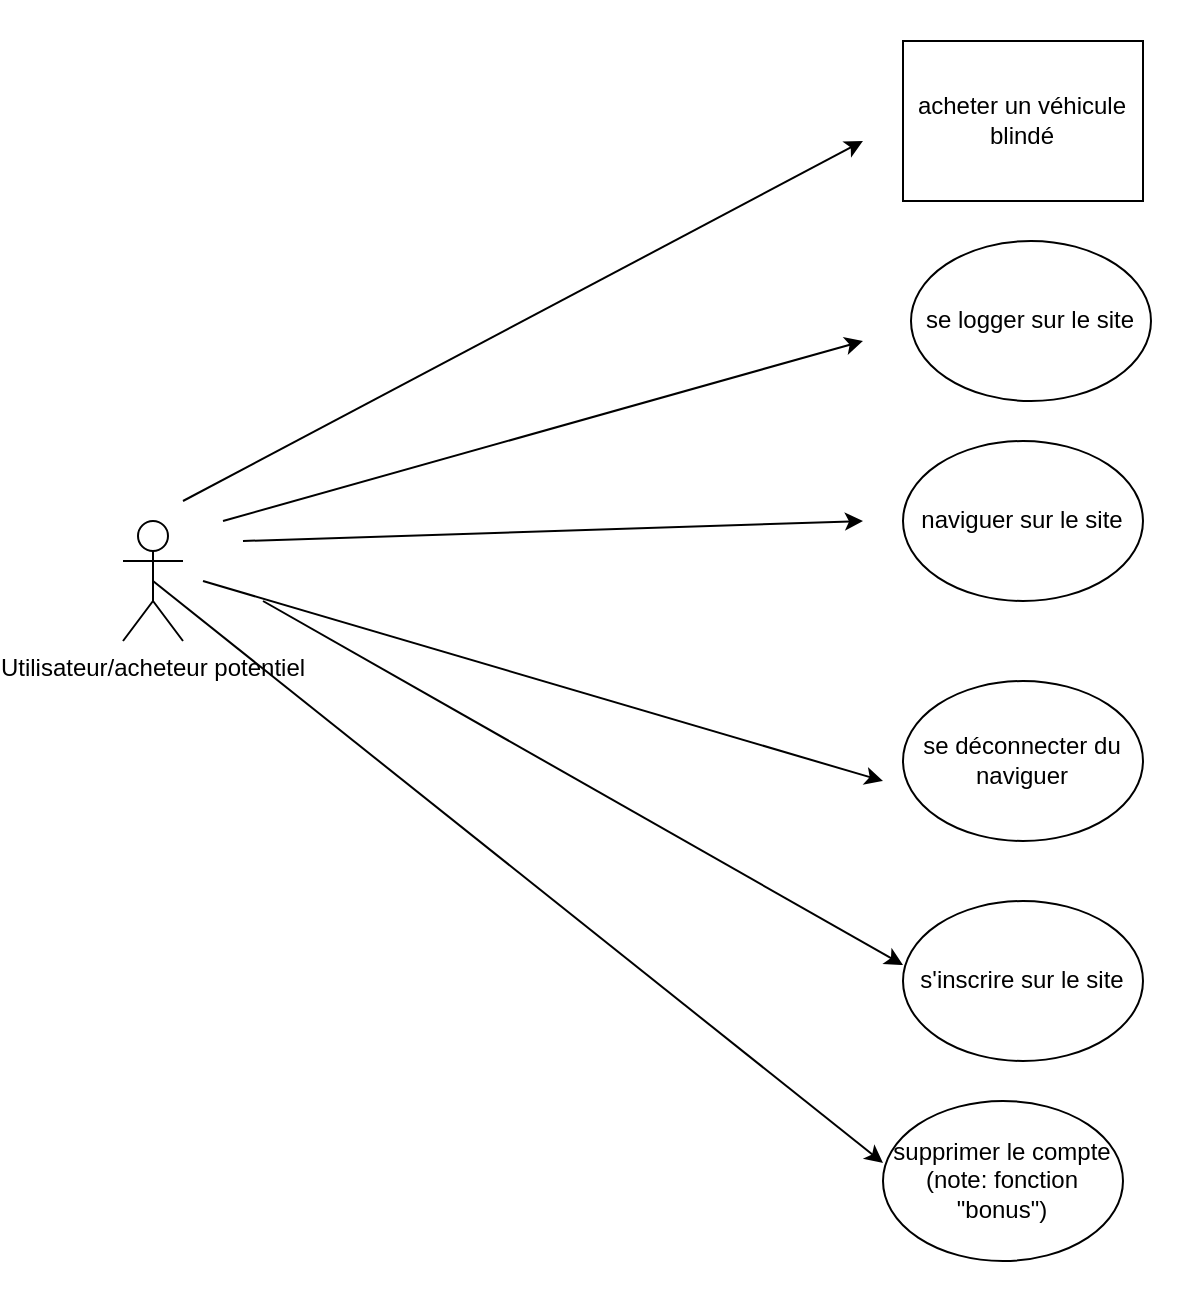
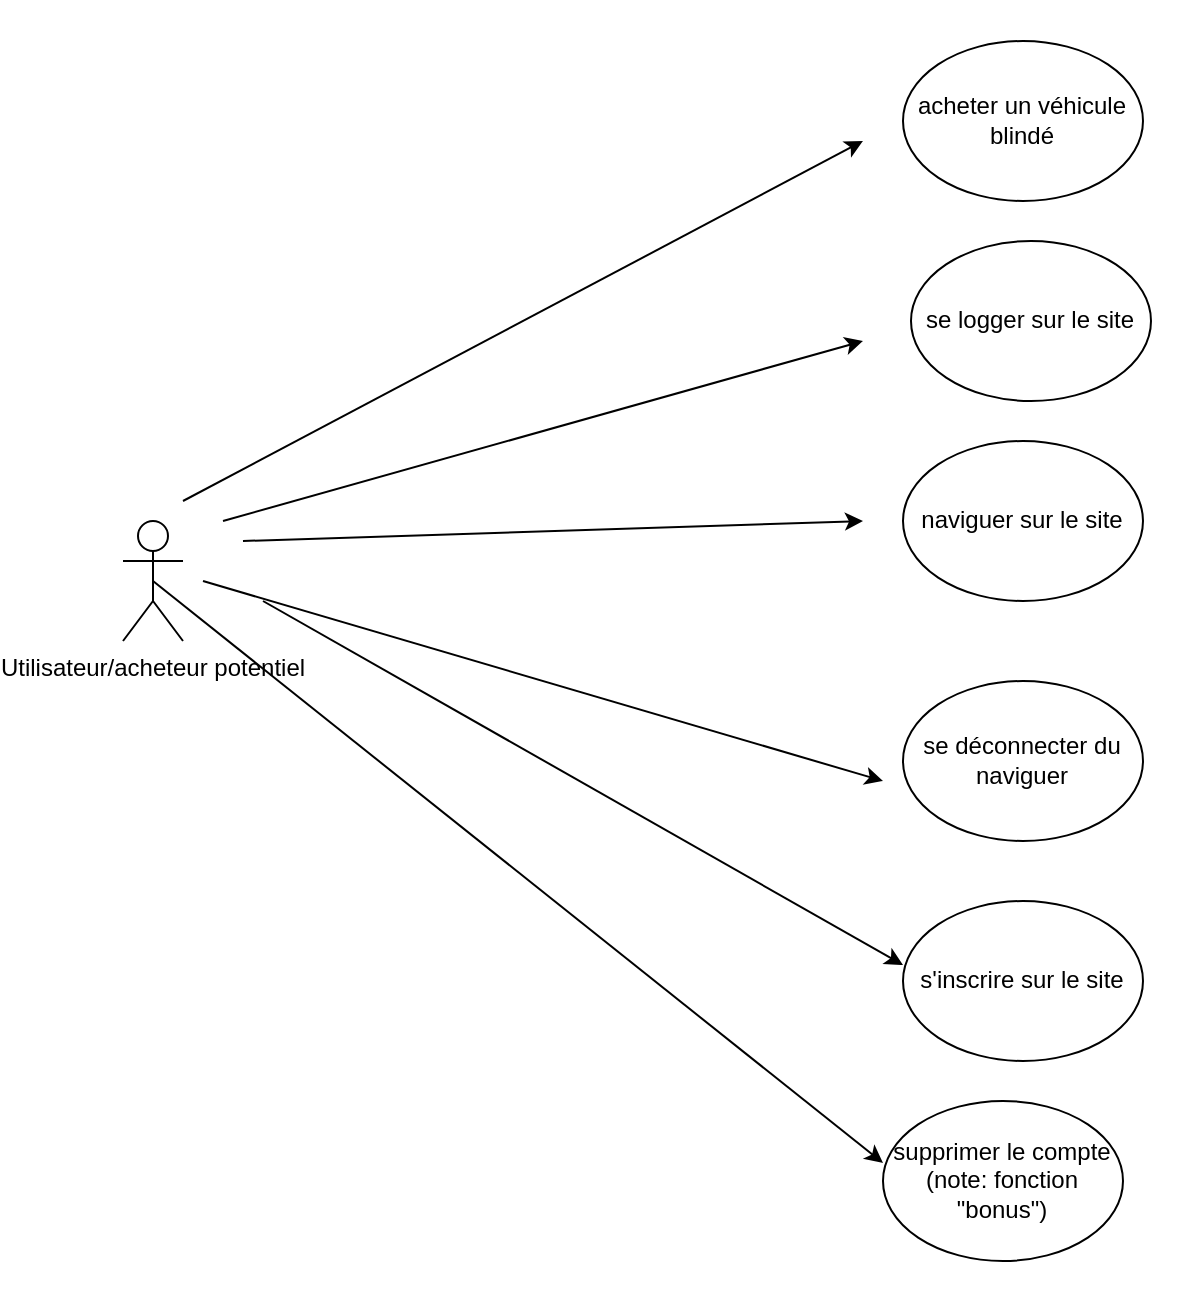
node "acheter un véhicule blindé": shape rectangle -> ellipse
